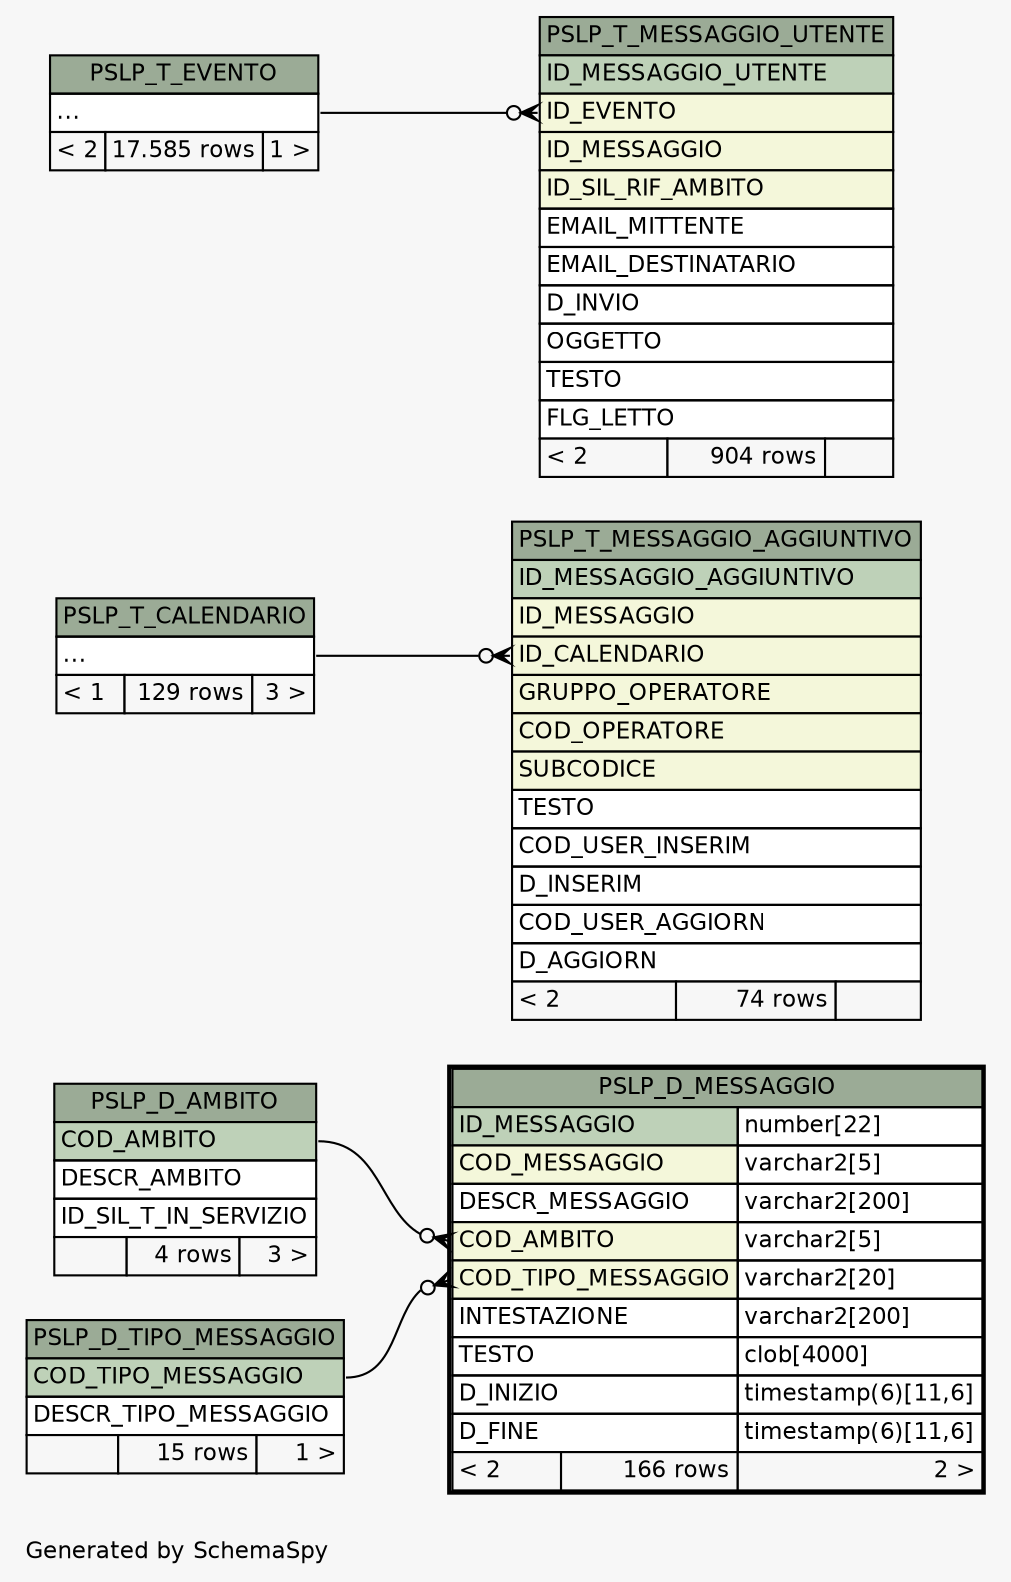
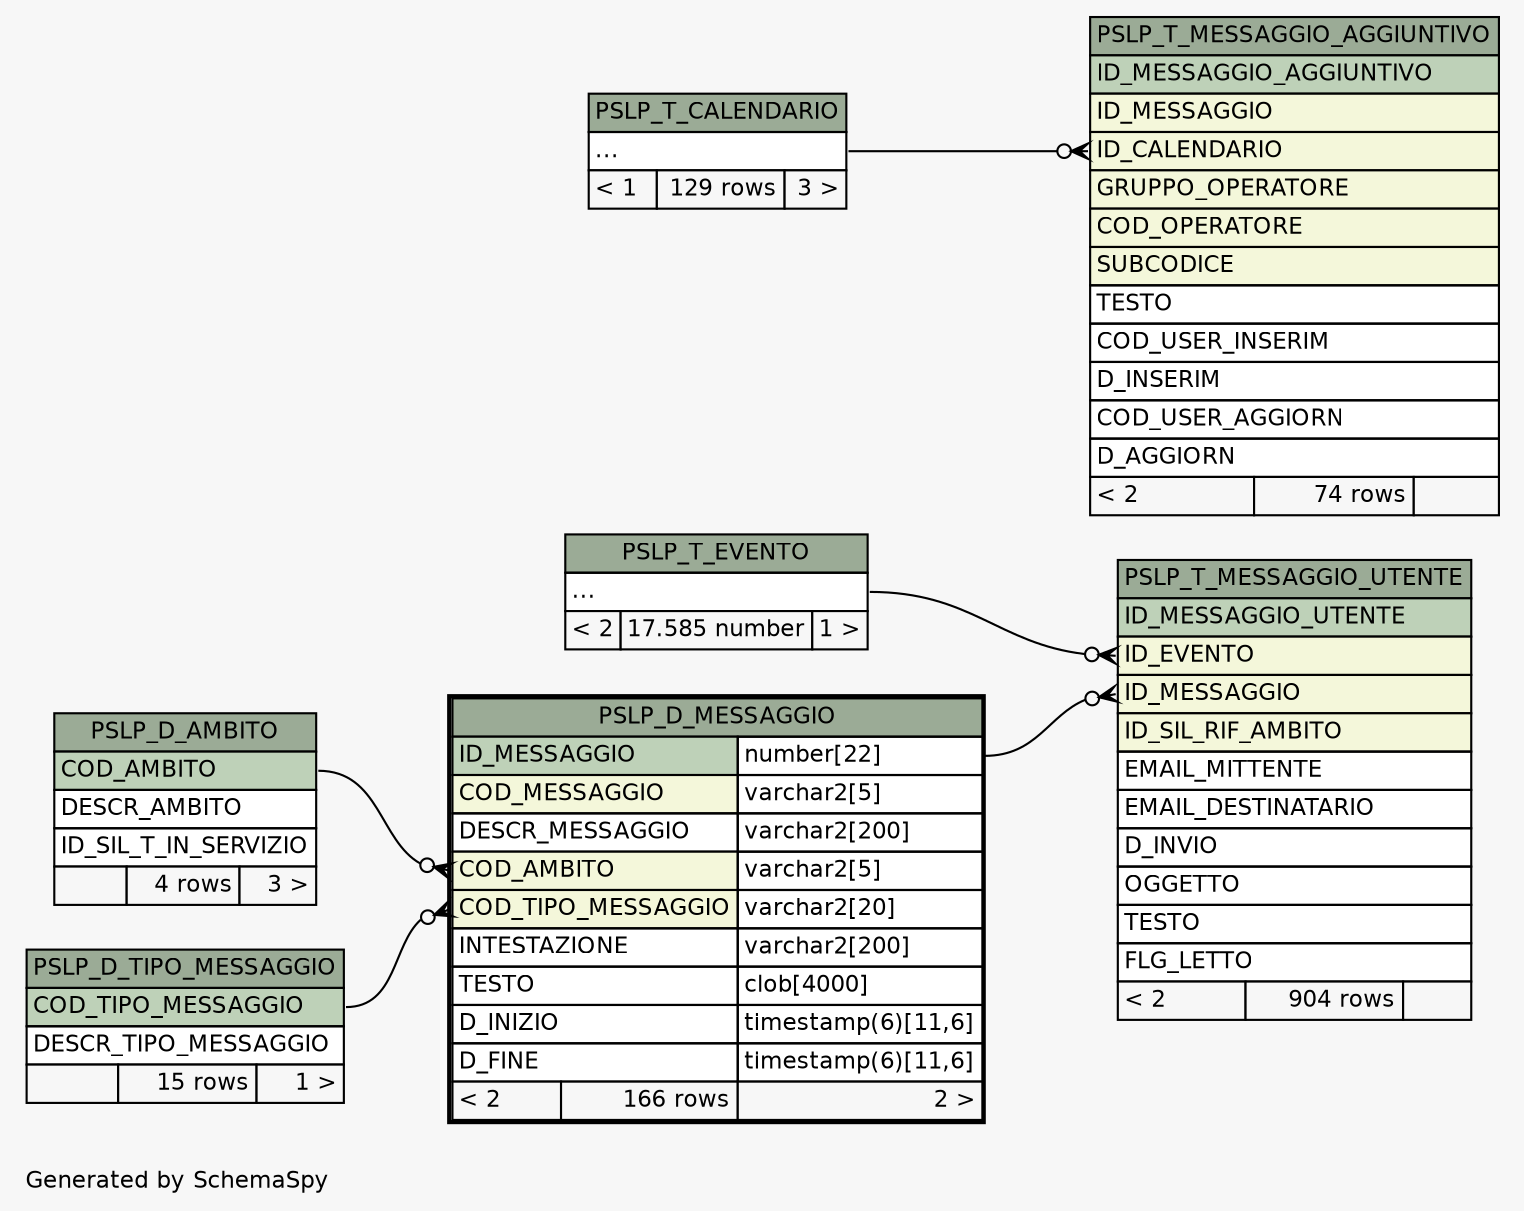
node "PSLP_T_EVENTO": text "17.585 rows" -> "17.585 number"
edge "PSLP_D_MESSAGGIO" -> "PSLP_T_MESSAGGIO_UTENTE": added
